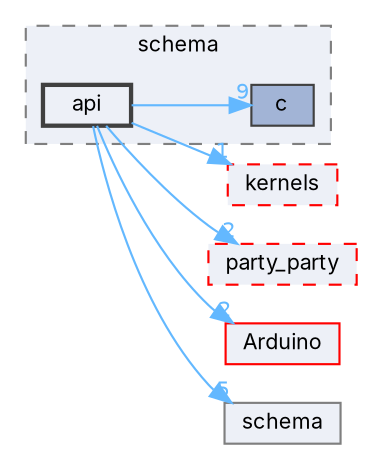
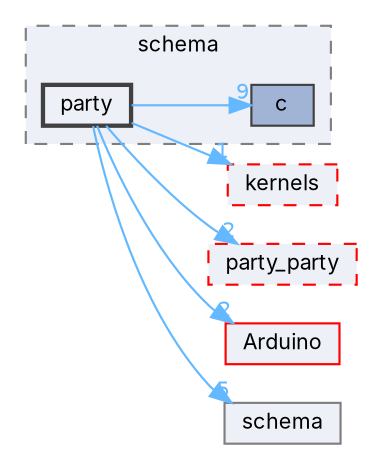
node "api": label "api" -> "party"
